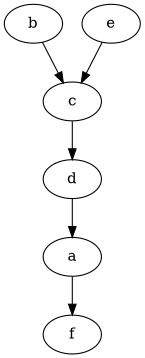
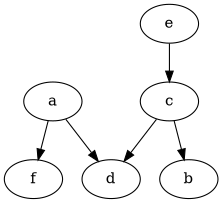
edge "b" -> "c": reversed
edge "d" -> "a": reversed
